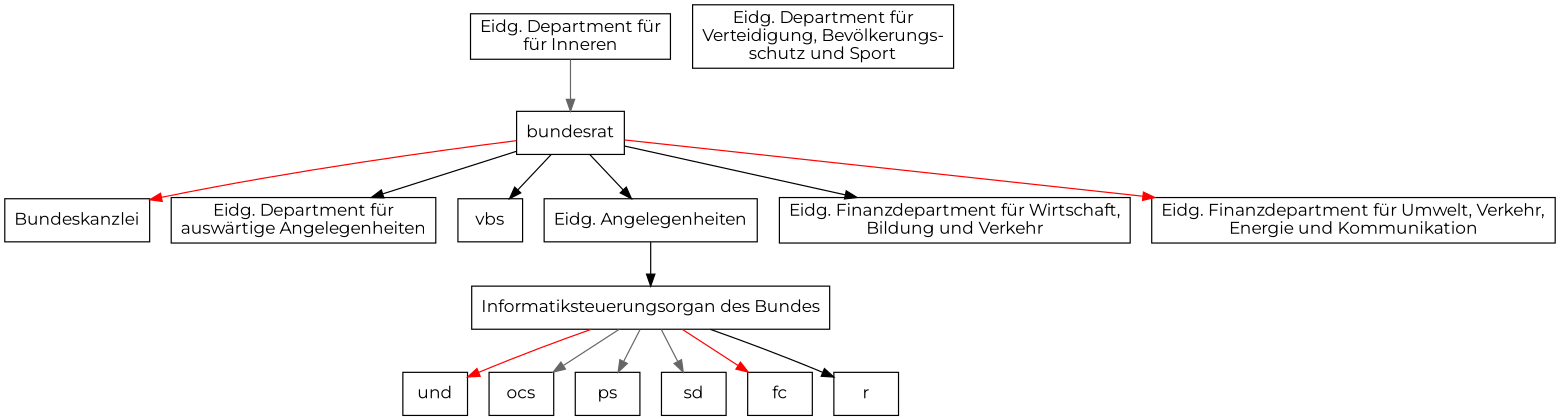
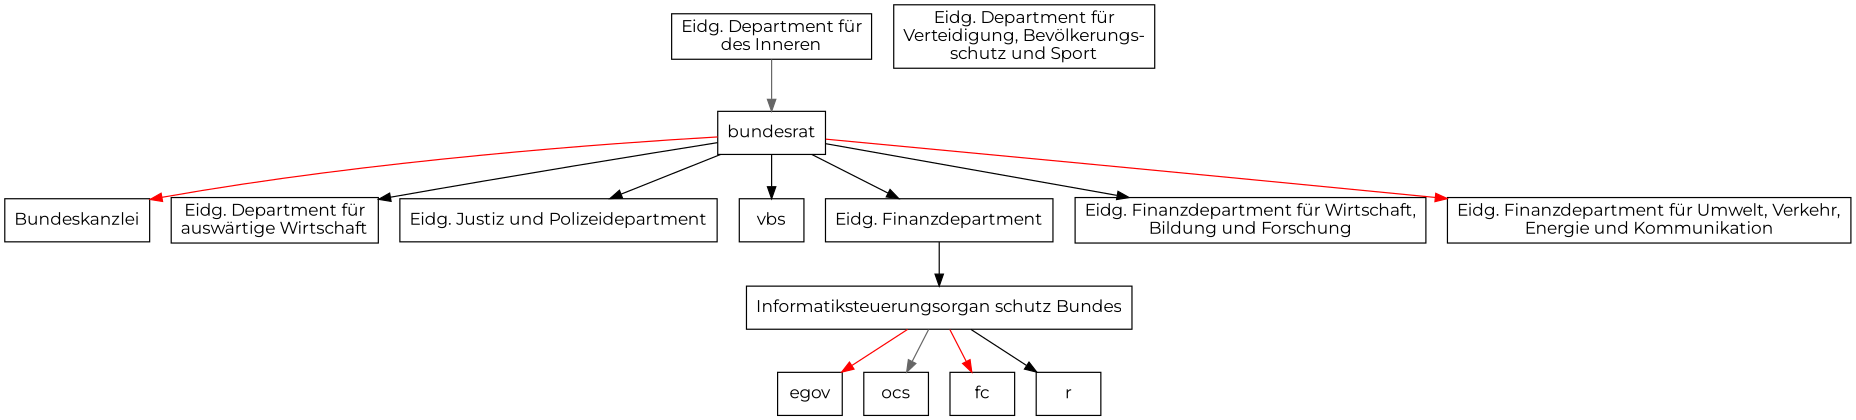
node "Eidg. Department für für Inneren": label "Eidg. Department für für Inneren" -> "Eidg. Department für des Inneren"
node "Eidg. Department für auswärtige Angelegenheiten": label "Eidg. Department für auswärtige Angelegenheiten" -> "Eidg. Department für auswärtige Wirtschaft"
node "Eidg. Justiz und Polizeidepartment": added
node "Eidg. Angelegenheiten": label "Eidg. Angelegenheiten" -> "Eidg. Finanzdepartment"
node "Eidg. Finanzdepartment für Wirtschaft, Bildung und Verkehr": label "Eidg. Finanzdepartment für Wirtschaft, Bildung und Verkehr" -> "Eidg. Finanzdepartment für Wirtschaft, Bildung und Forschung"
node "Informatiksteuerungsorgan des Bundes": label "Informatiksteuerungsorgan des Bundes" -> "Informatiksteuerungsorgan schutz Bundes"
node "und": label "und" -> "egov"
node "ps": removed
node "sd": removed
